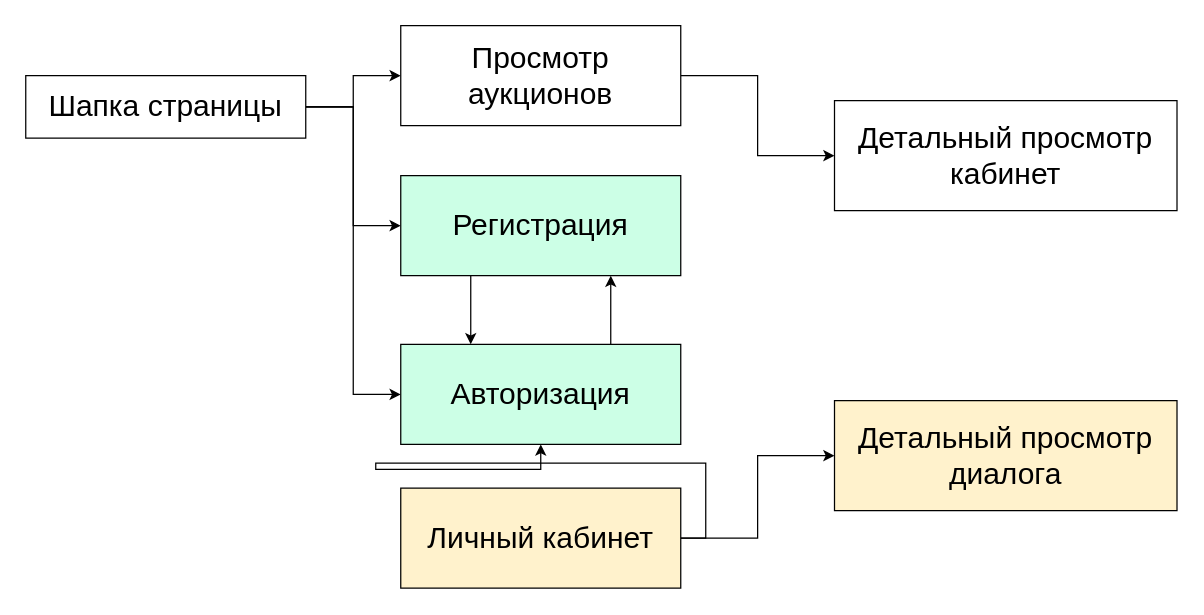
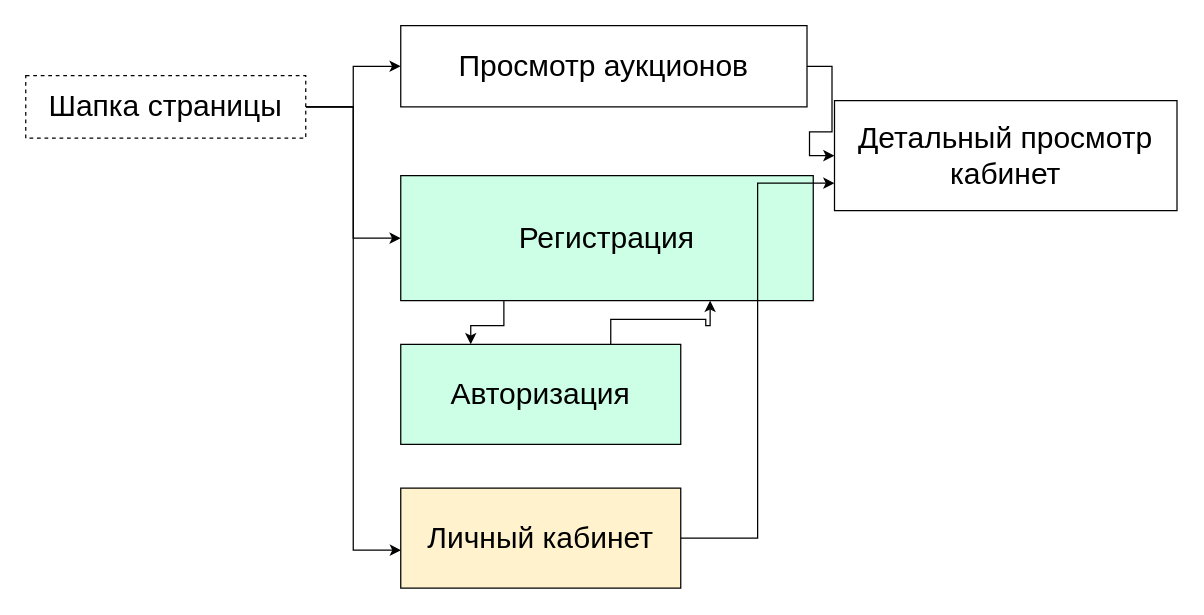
node "Просмотр аукционов": size 280x100 -> 406x81
node "Шапка страницы": style solid -> dashed
node "Регистрация": size 280x100 -> 413x125
edge "Шапка страницы" -> "Авторизация": removed
edge "Личный кабинет" -> "Детальный просмотр диалога": removed
node "Детальный просмотр диалога": removed
edge "Личный кабинет" -> "Авторизация": now "Личный кабинет" -> "Детальный просмотр кабинет"
edge "Шапка страницы" -> "Личный кабинет": added
